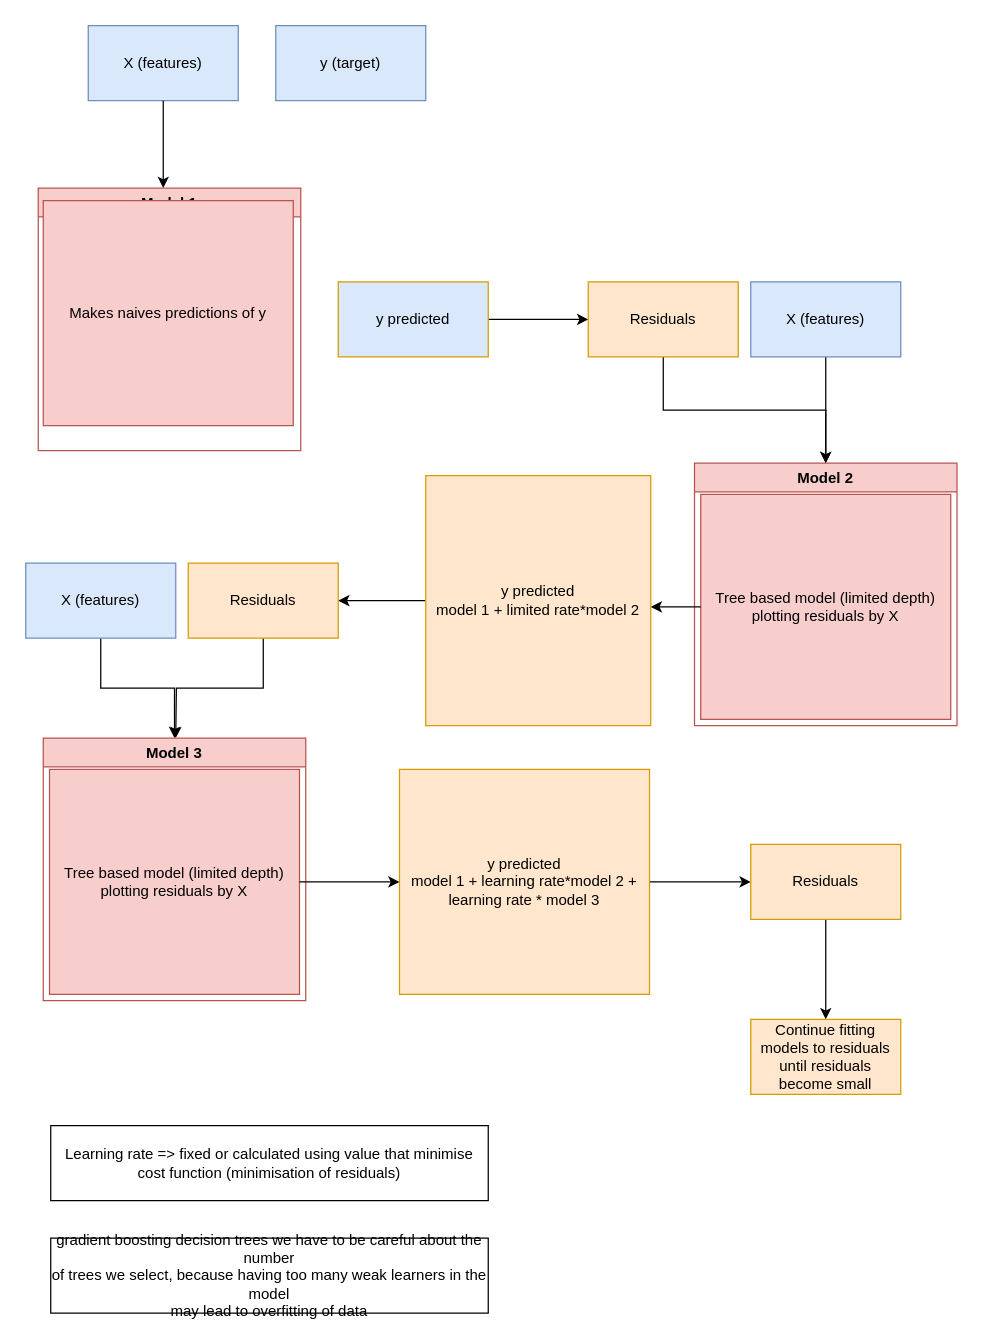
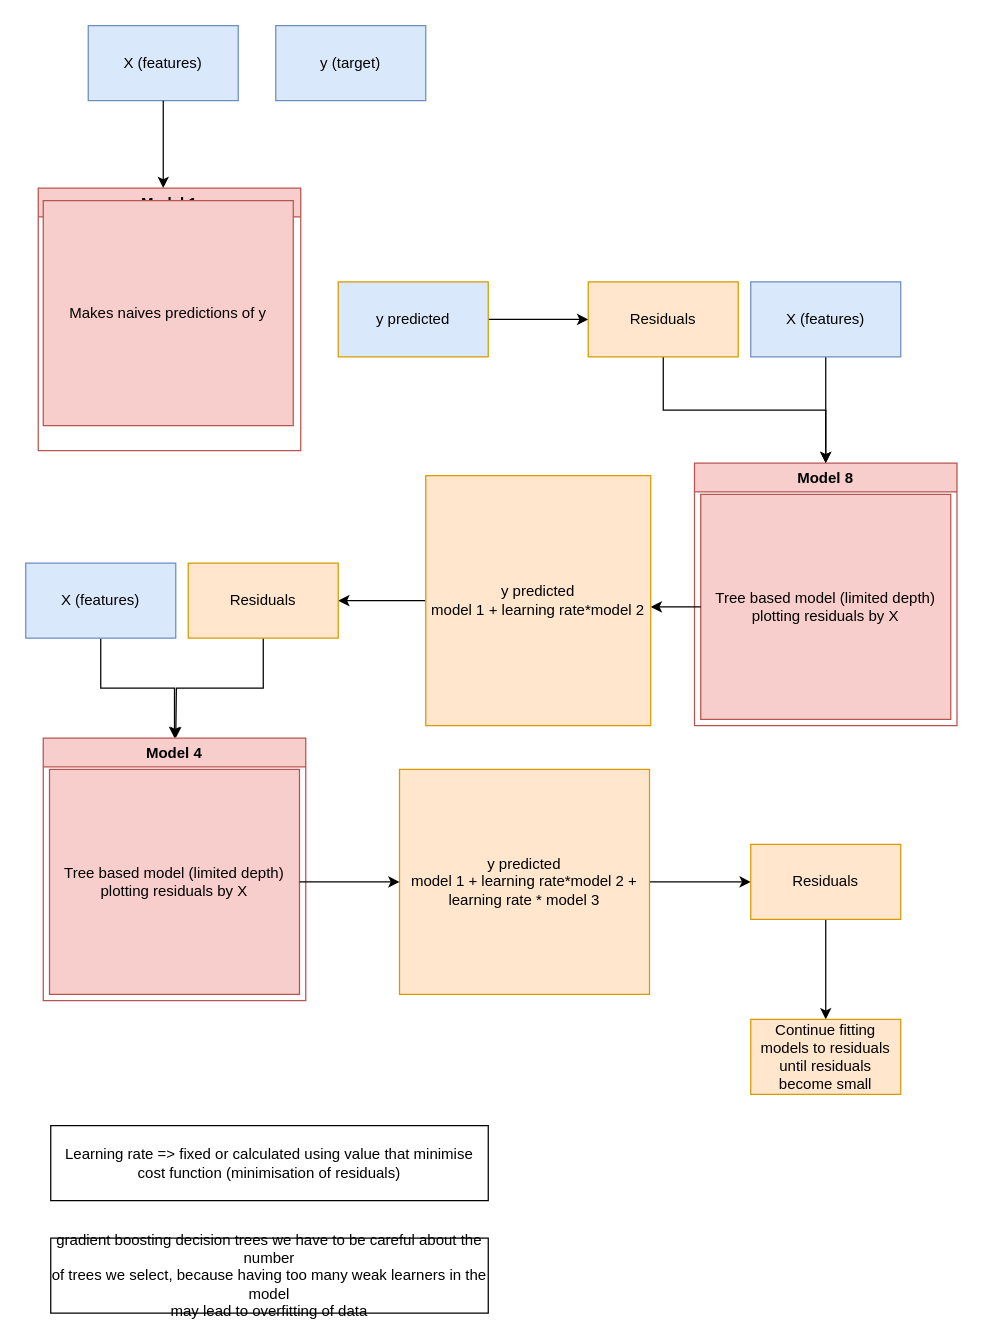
node "Model 2": label "Model 2" -> "Model 8"
node "y predicted model 1 + limited rate*model 2": label "y predicted model 1 + limited rate*model 2" -> "y predicted model 1 + learning rate*model 2"
node "Model 3": label "Model 3" -> "Model 4"
